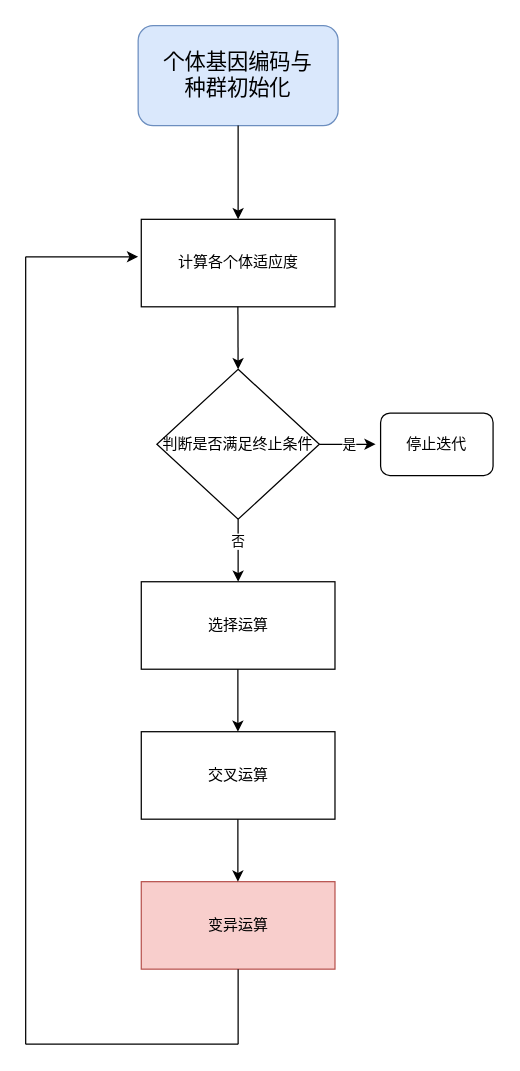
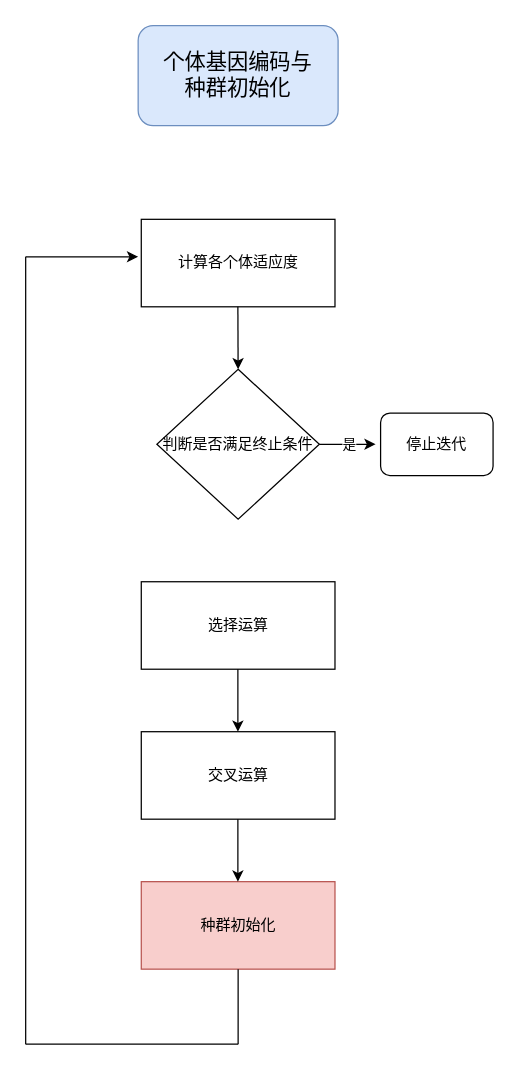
edge "个体基因编码与 种群初始化" -> "计算各个体适应度": removed
edge "判断是否满足终止条件" -> "选择运算": removed, label "否"
node "变异运算": label "变异运算" -> "种群初始化"
